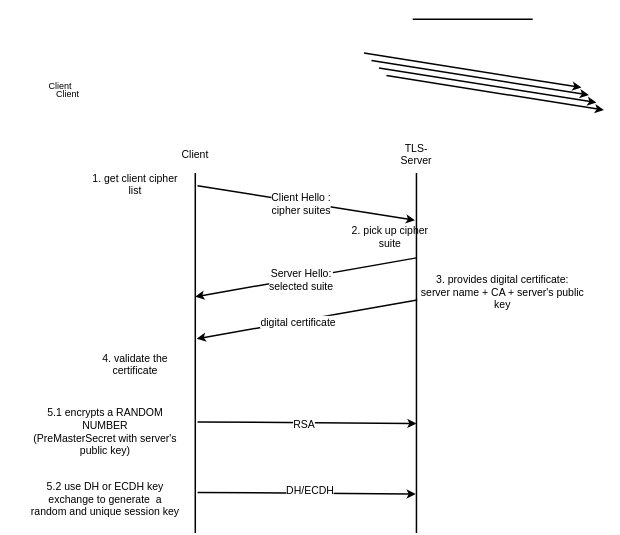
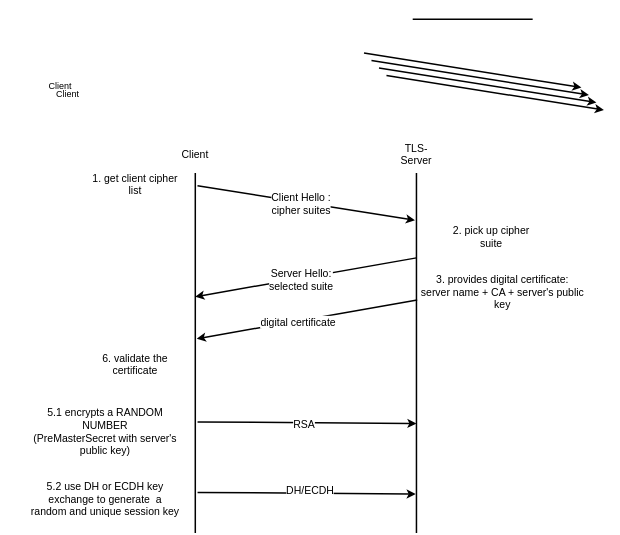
node "2. pick up cipher suite": moved (390, 237) -> (492, 237)
node "4. validate the certificate": label "4. validate the certificate" -> "6. validate the certificate"
